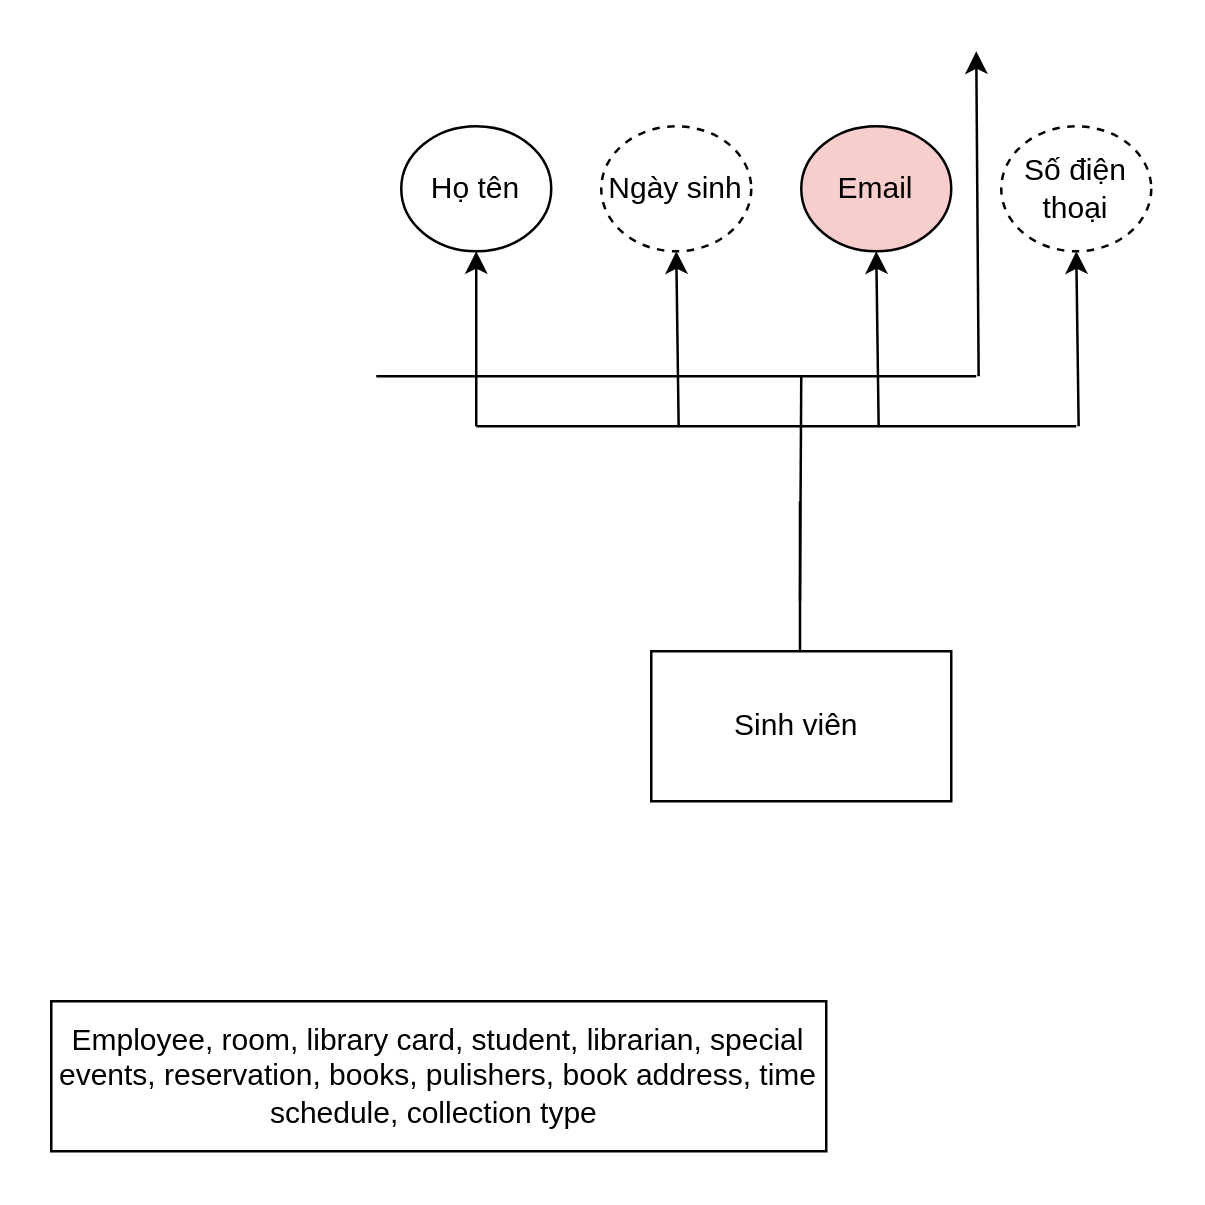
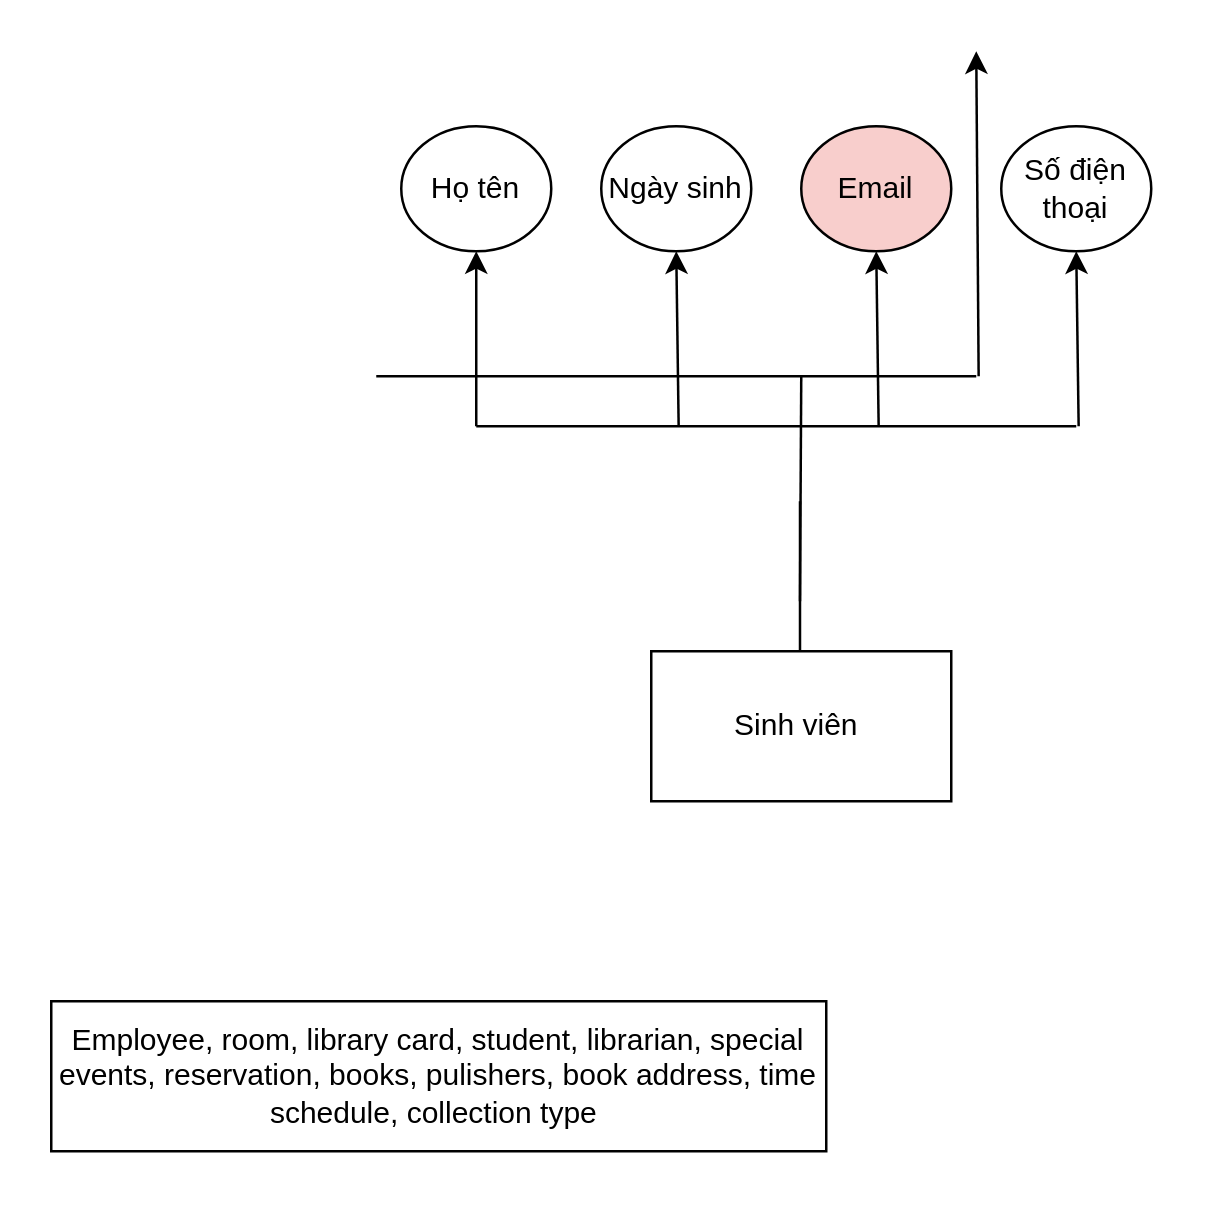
node "Ngày sinh": style dashed -> solid
node "Số điện thoại": style dashed -> solid
